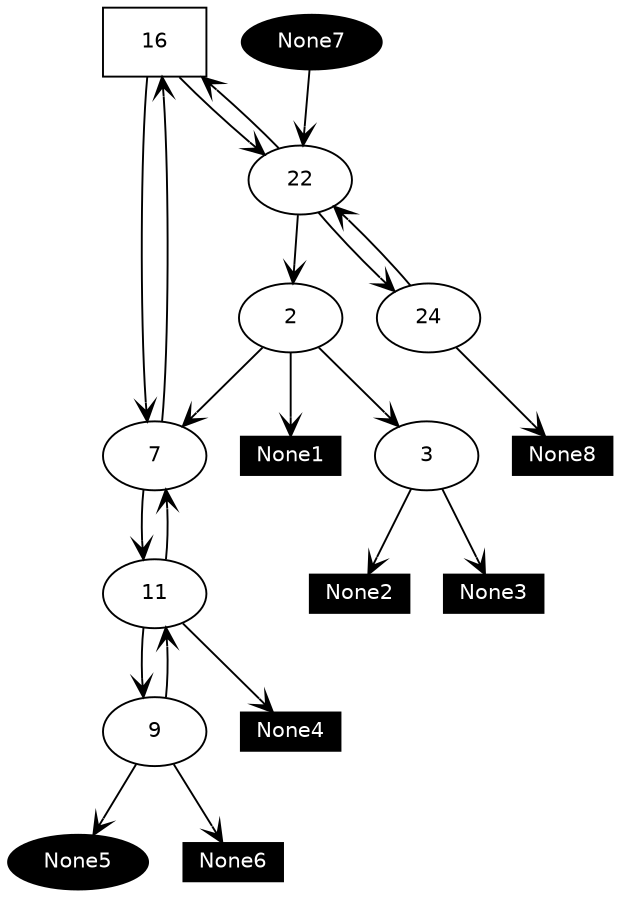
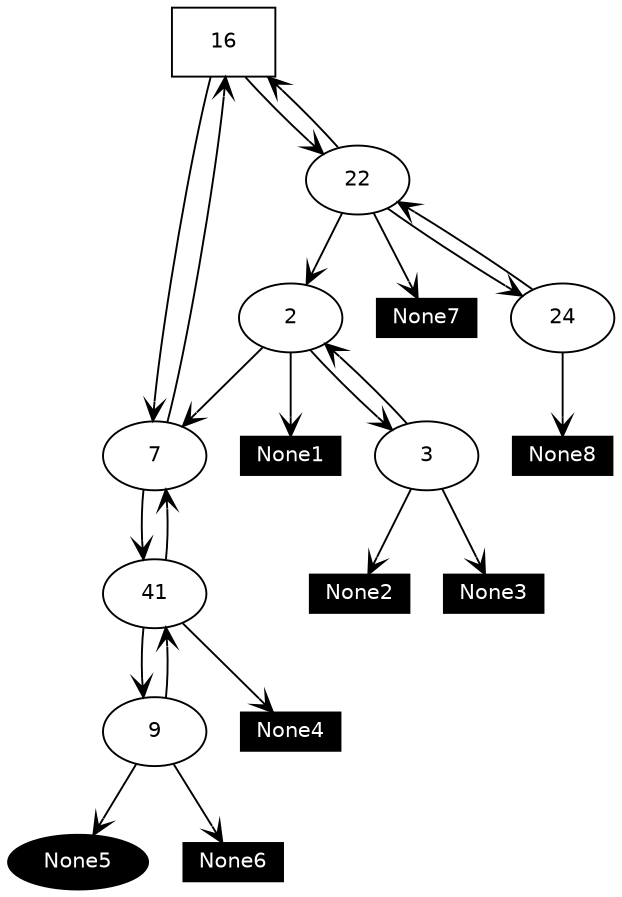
node "None7": shape ellipse -> box
edge "None7" -> "22": reversed
edge "3" -> "2": added
node "11": label "11" -> "41"
